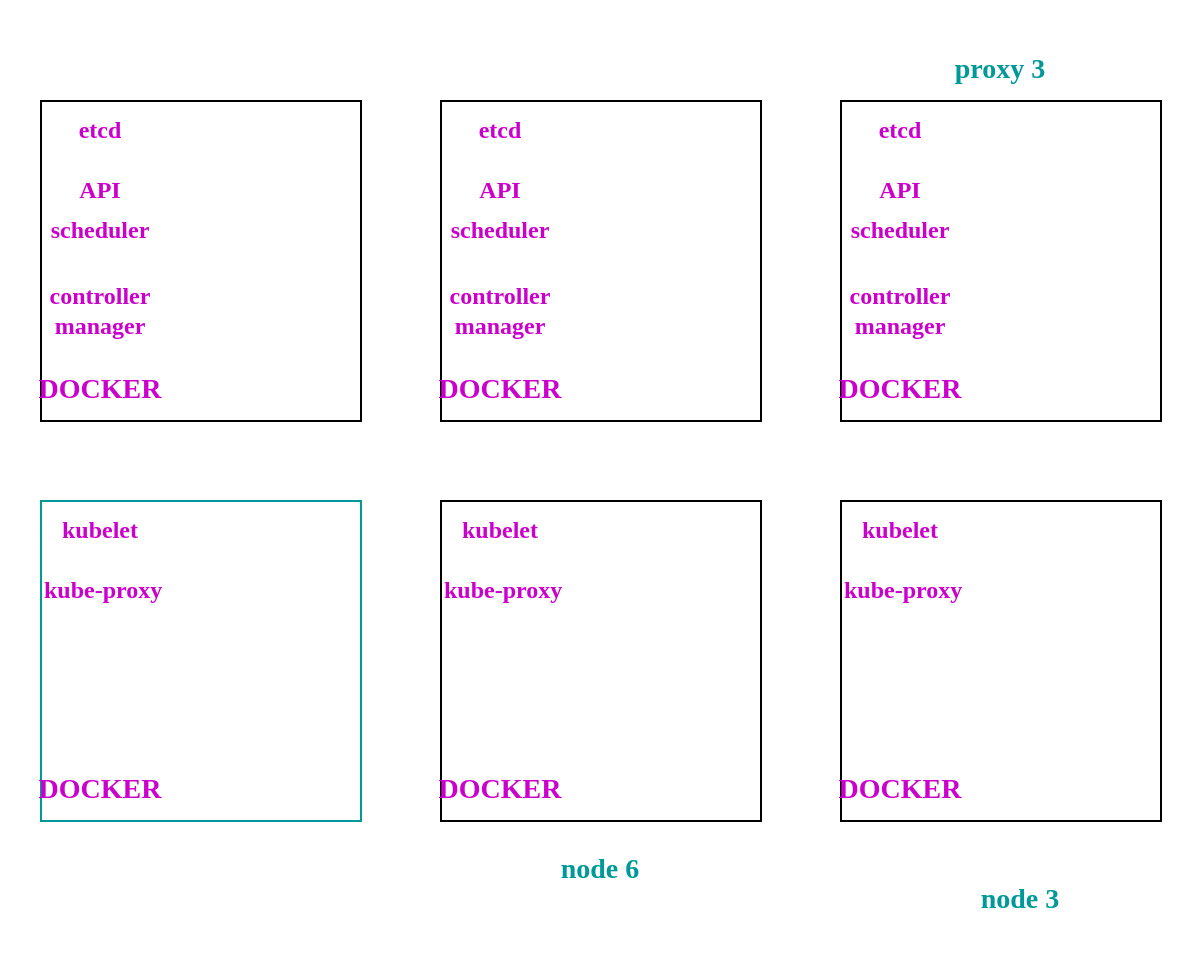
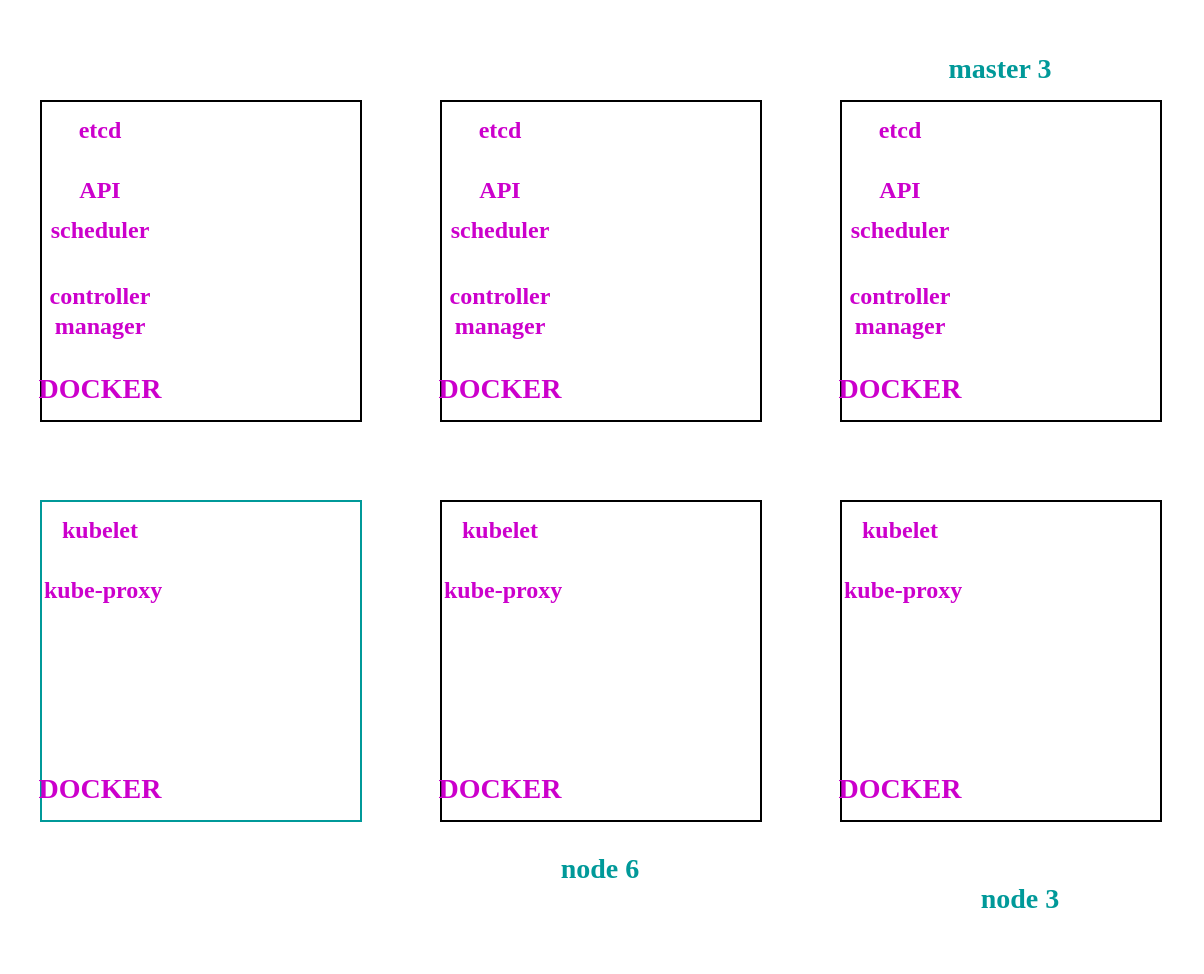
node "proxy 3": label "proxy 3" -> "master 3"
